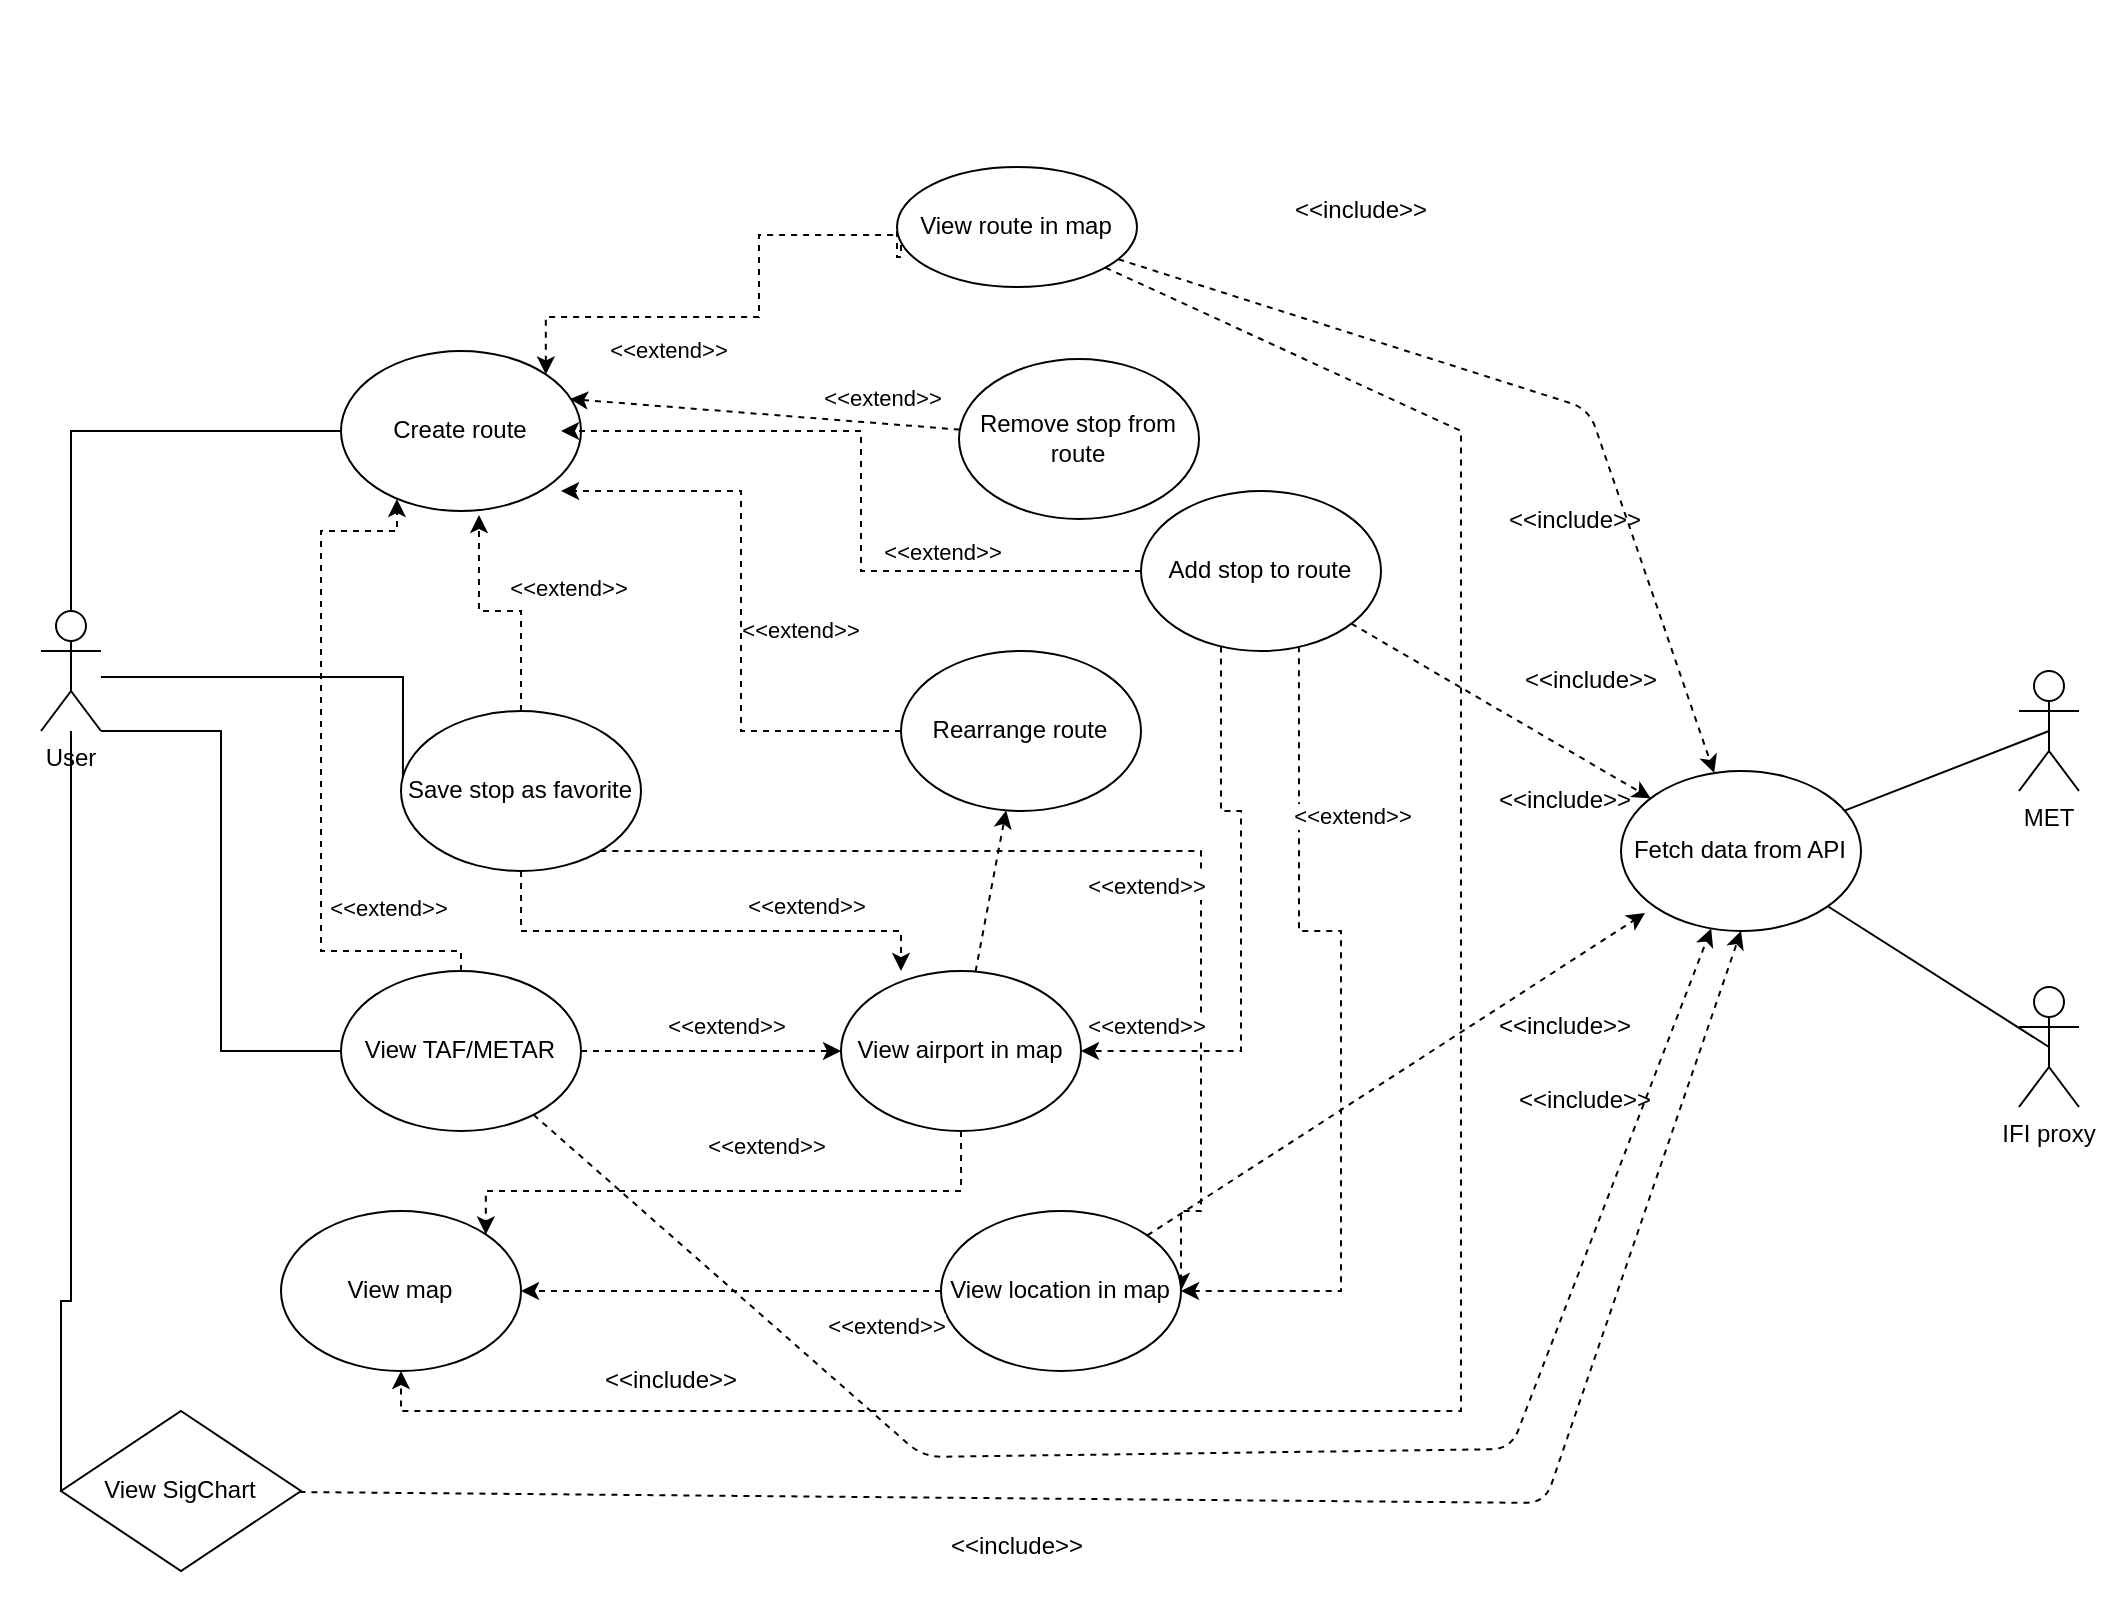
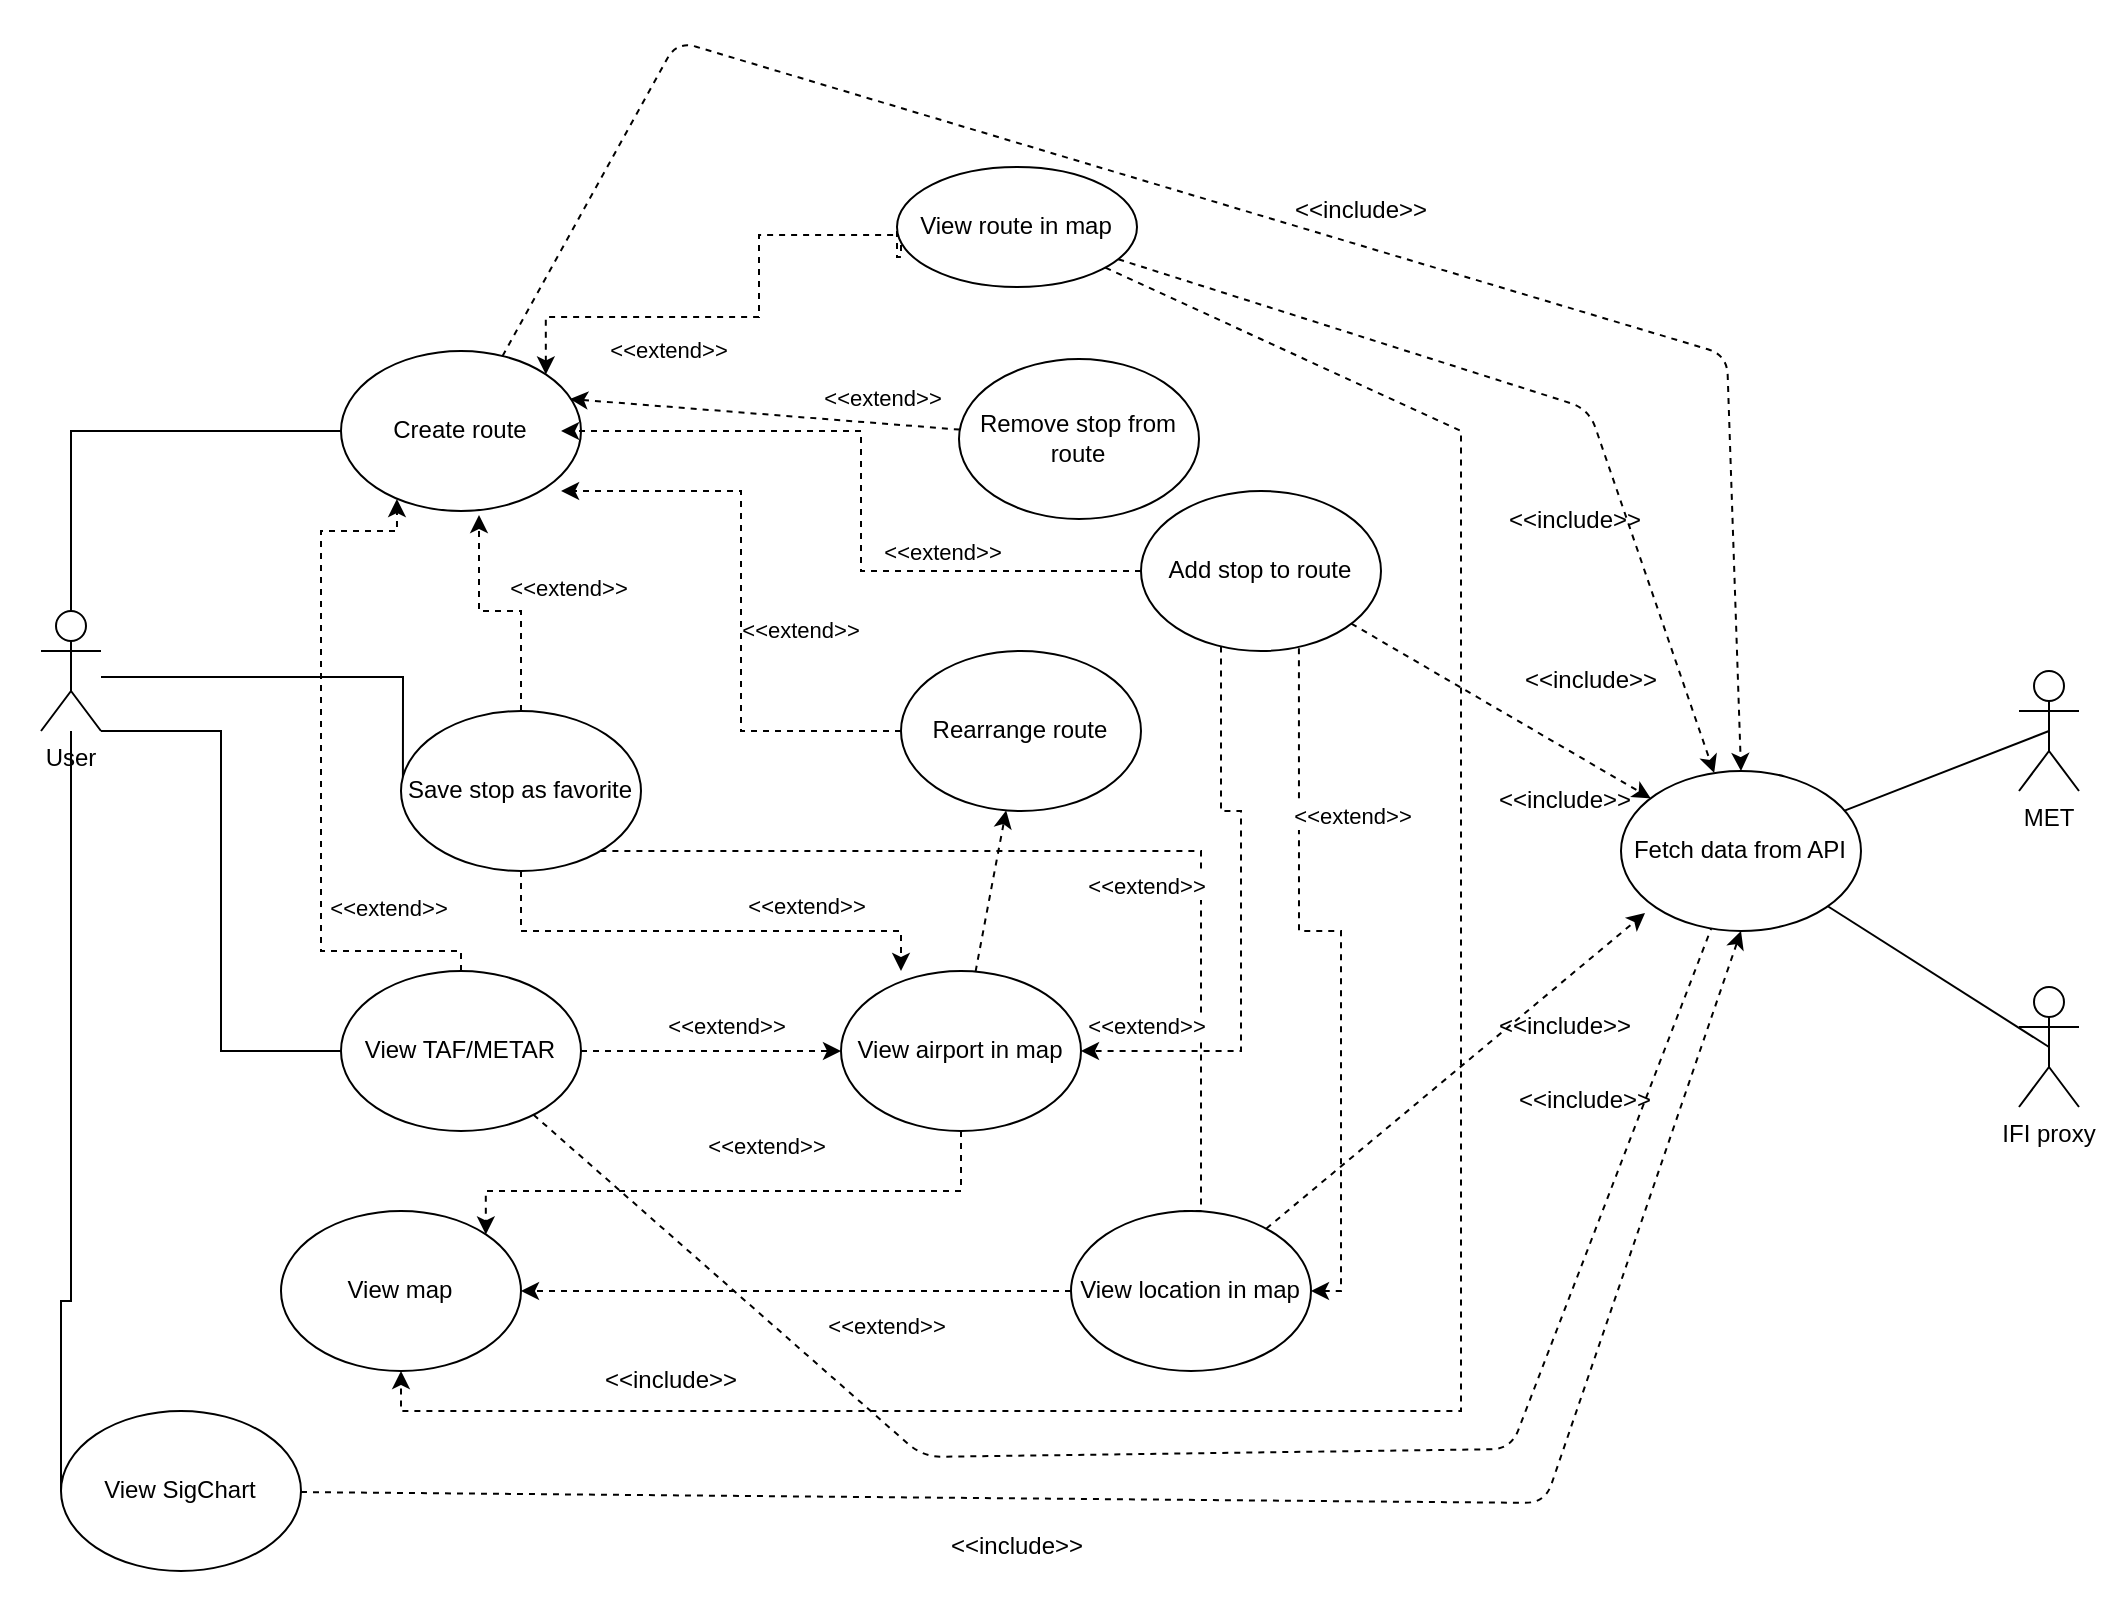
edge "Create route" -> "Fetch data from API": added
edge "View TAF/METAR" -> "Fetch data from API": arrowhead classic -> none
node "View location in map": moved (1061, 1291) -> (1191, 1291)
node "View SigChart": shape diamond -> ellipse
